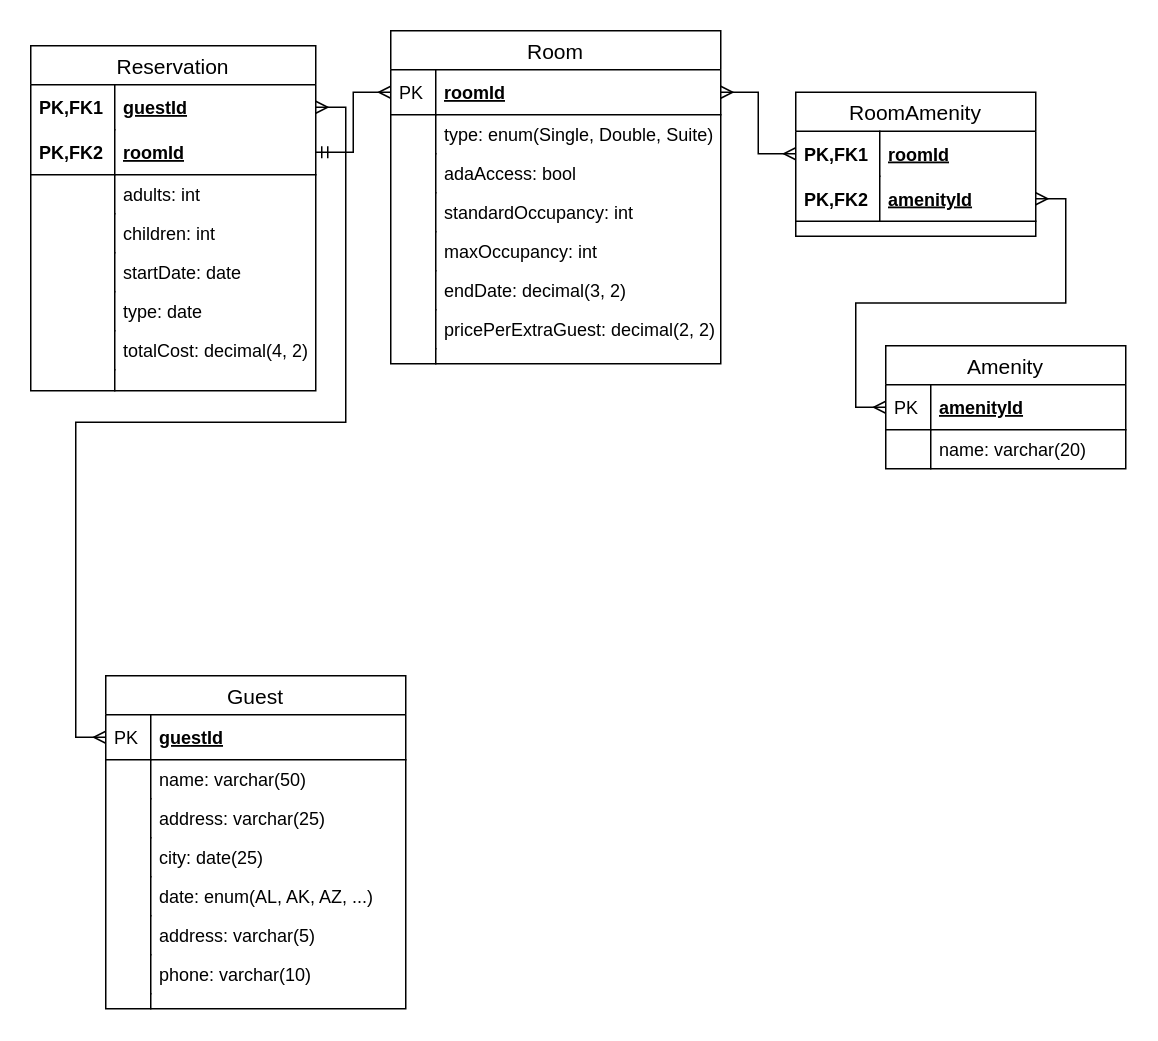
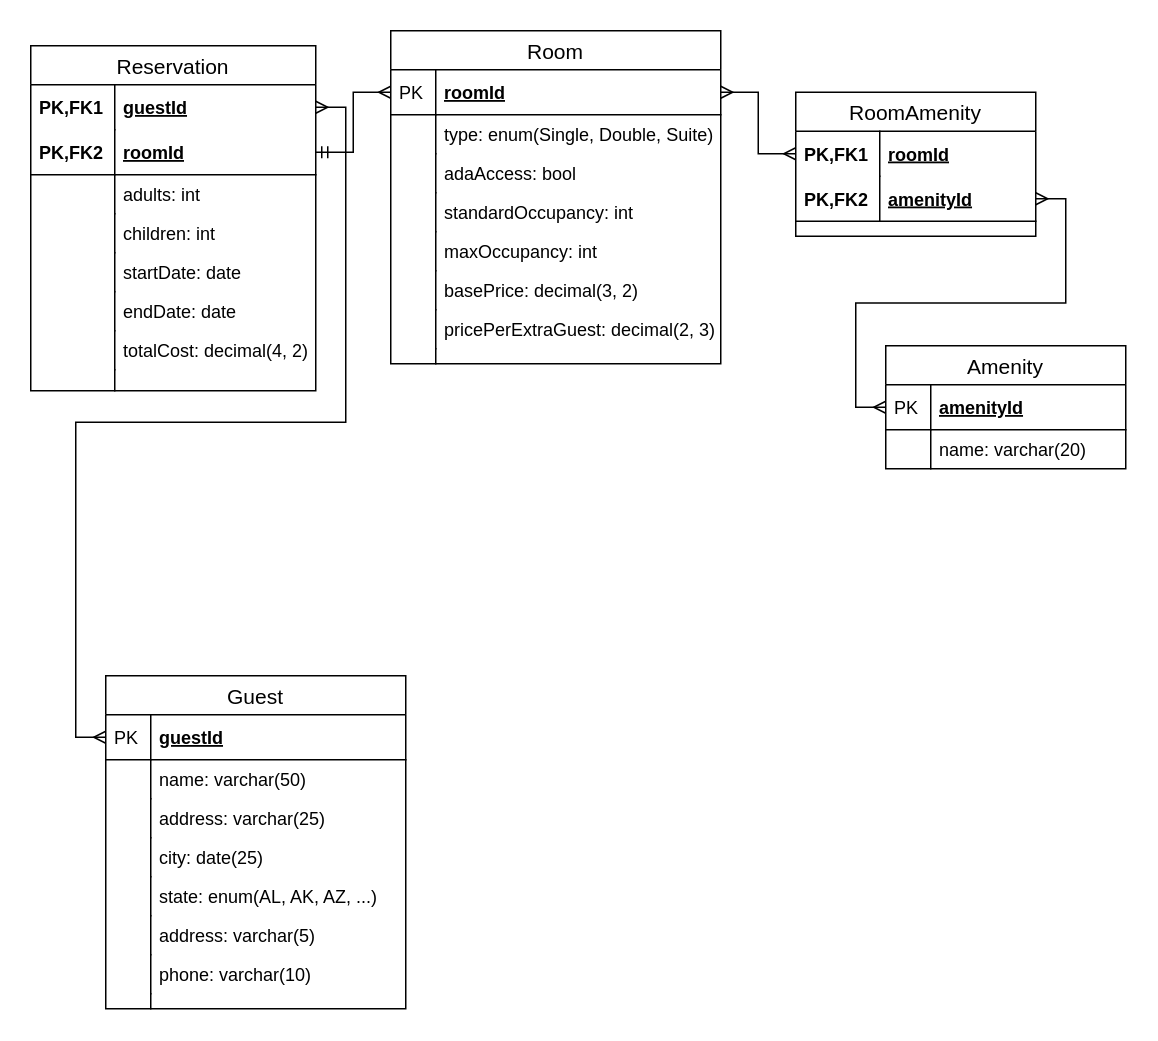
node "endDate: decimal(3, 2)": label "endDate: decimal(3, 2)" -> "basePrice: decimal(3, 2)"
node "type: date": label "type: date" -> "endDate: date"
node "pricePerExtraGuest: decimal(2, 2)": label "pricePerExtraGuest: decimal(2, 2)" -> "pricePerExtraGuest: decimal(2, 3)"
node "date: enum(AL, AK, AZ, ...)": label "date: enum(AL, AK, AZ, ...)" -> "state: enum(AL, AK, AZ, ...)"
